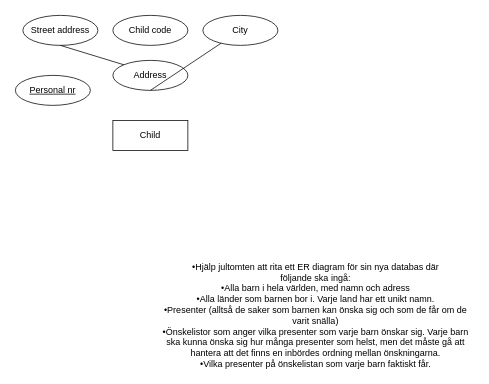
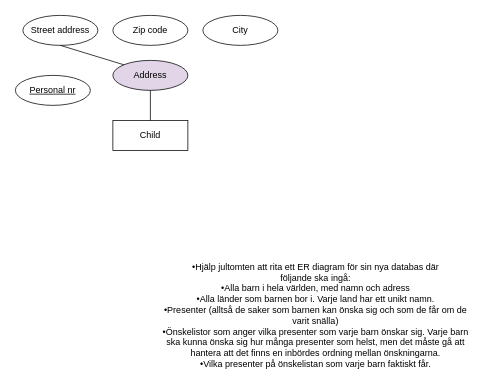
node "Child code": label "Child code" -> "Zip code"
edge "City" -- "Address": now "Child" -- "Address"
node "Address": fillcolor #ffffff -> #e1d5e7
